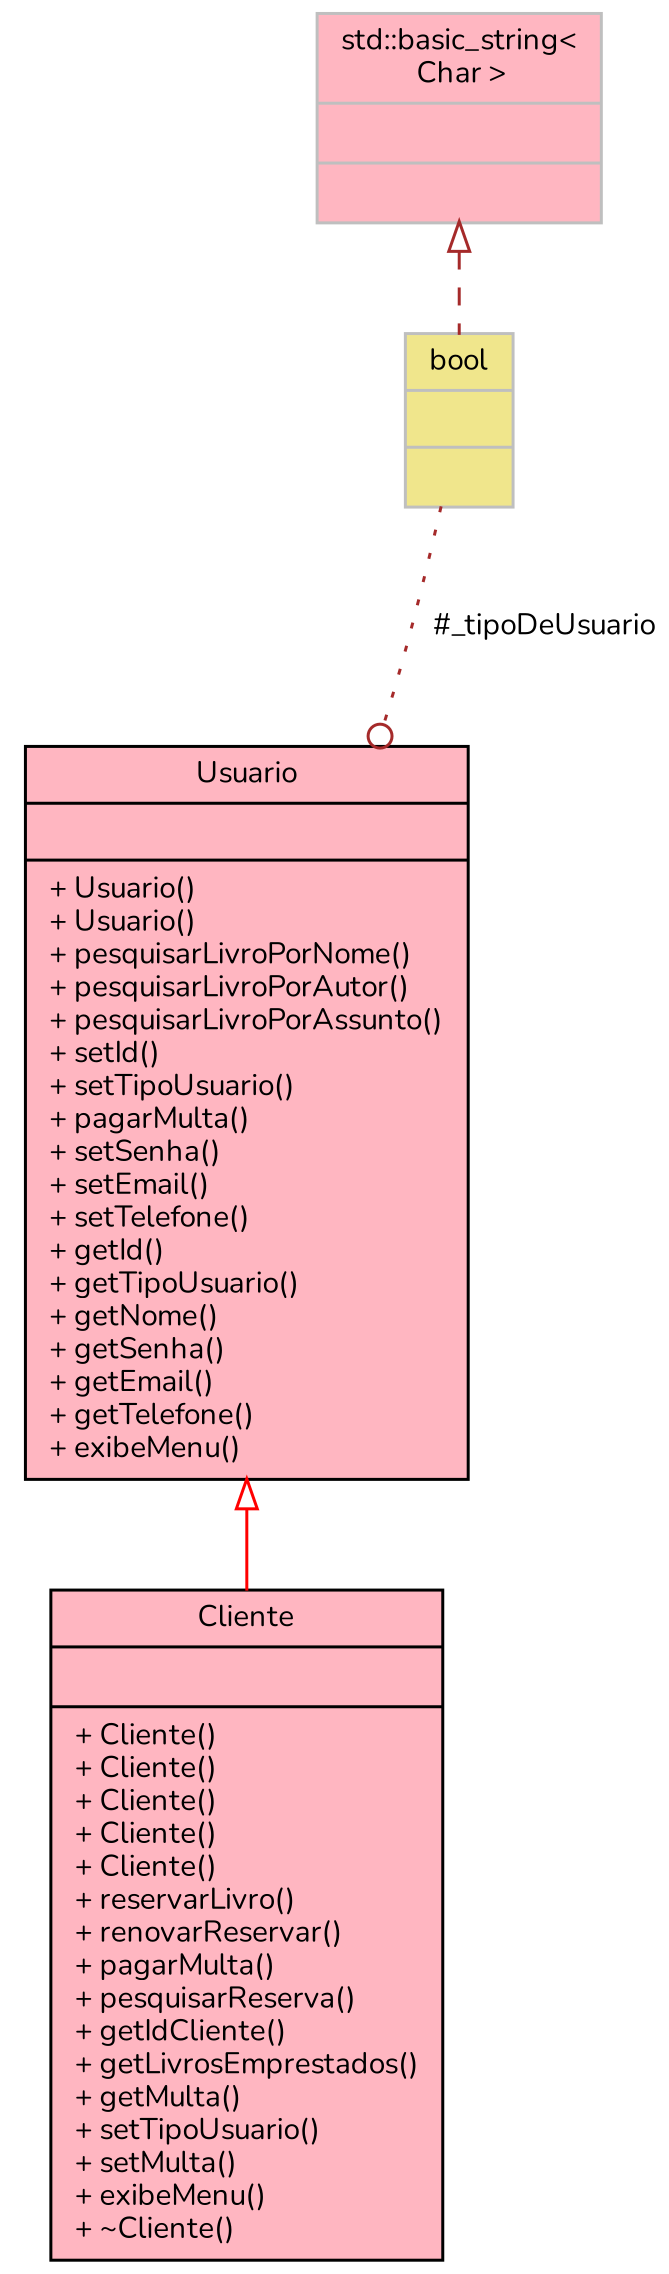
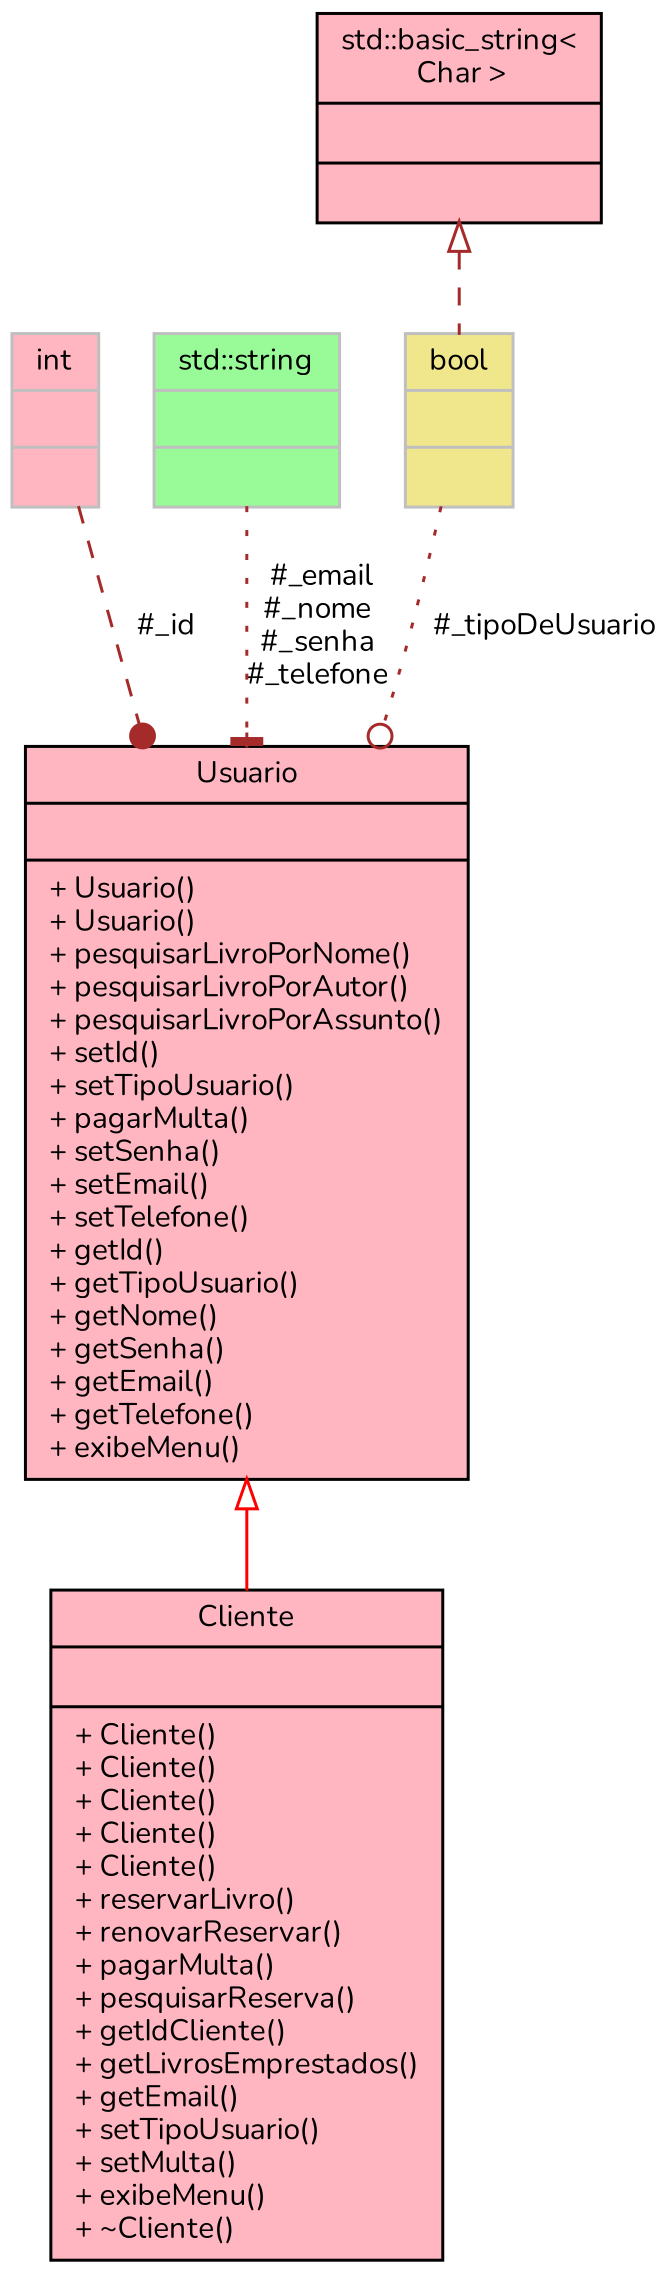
node "std::basic_string<": color grey75 -> black
node "int": added
node "std::string": added
node "Cliente": text "+ getMulta()" -> "+ getEmail()"
